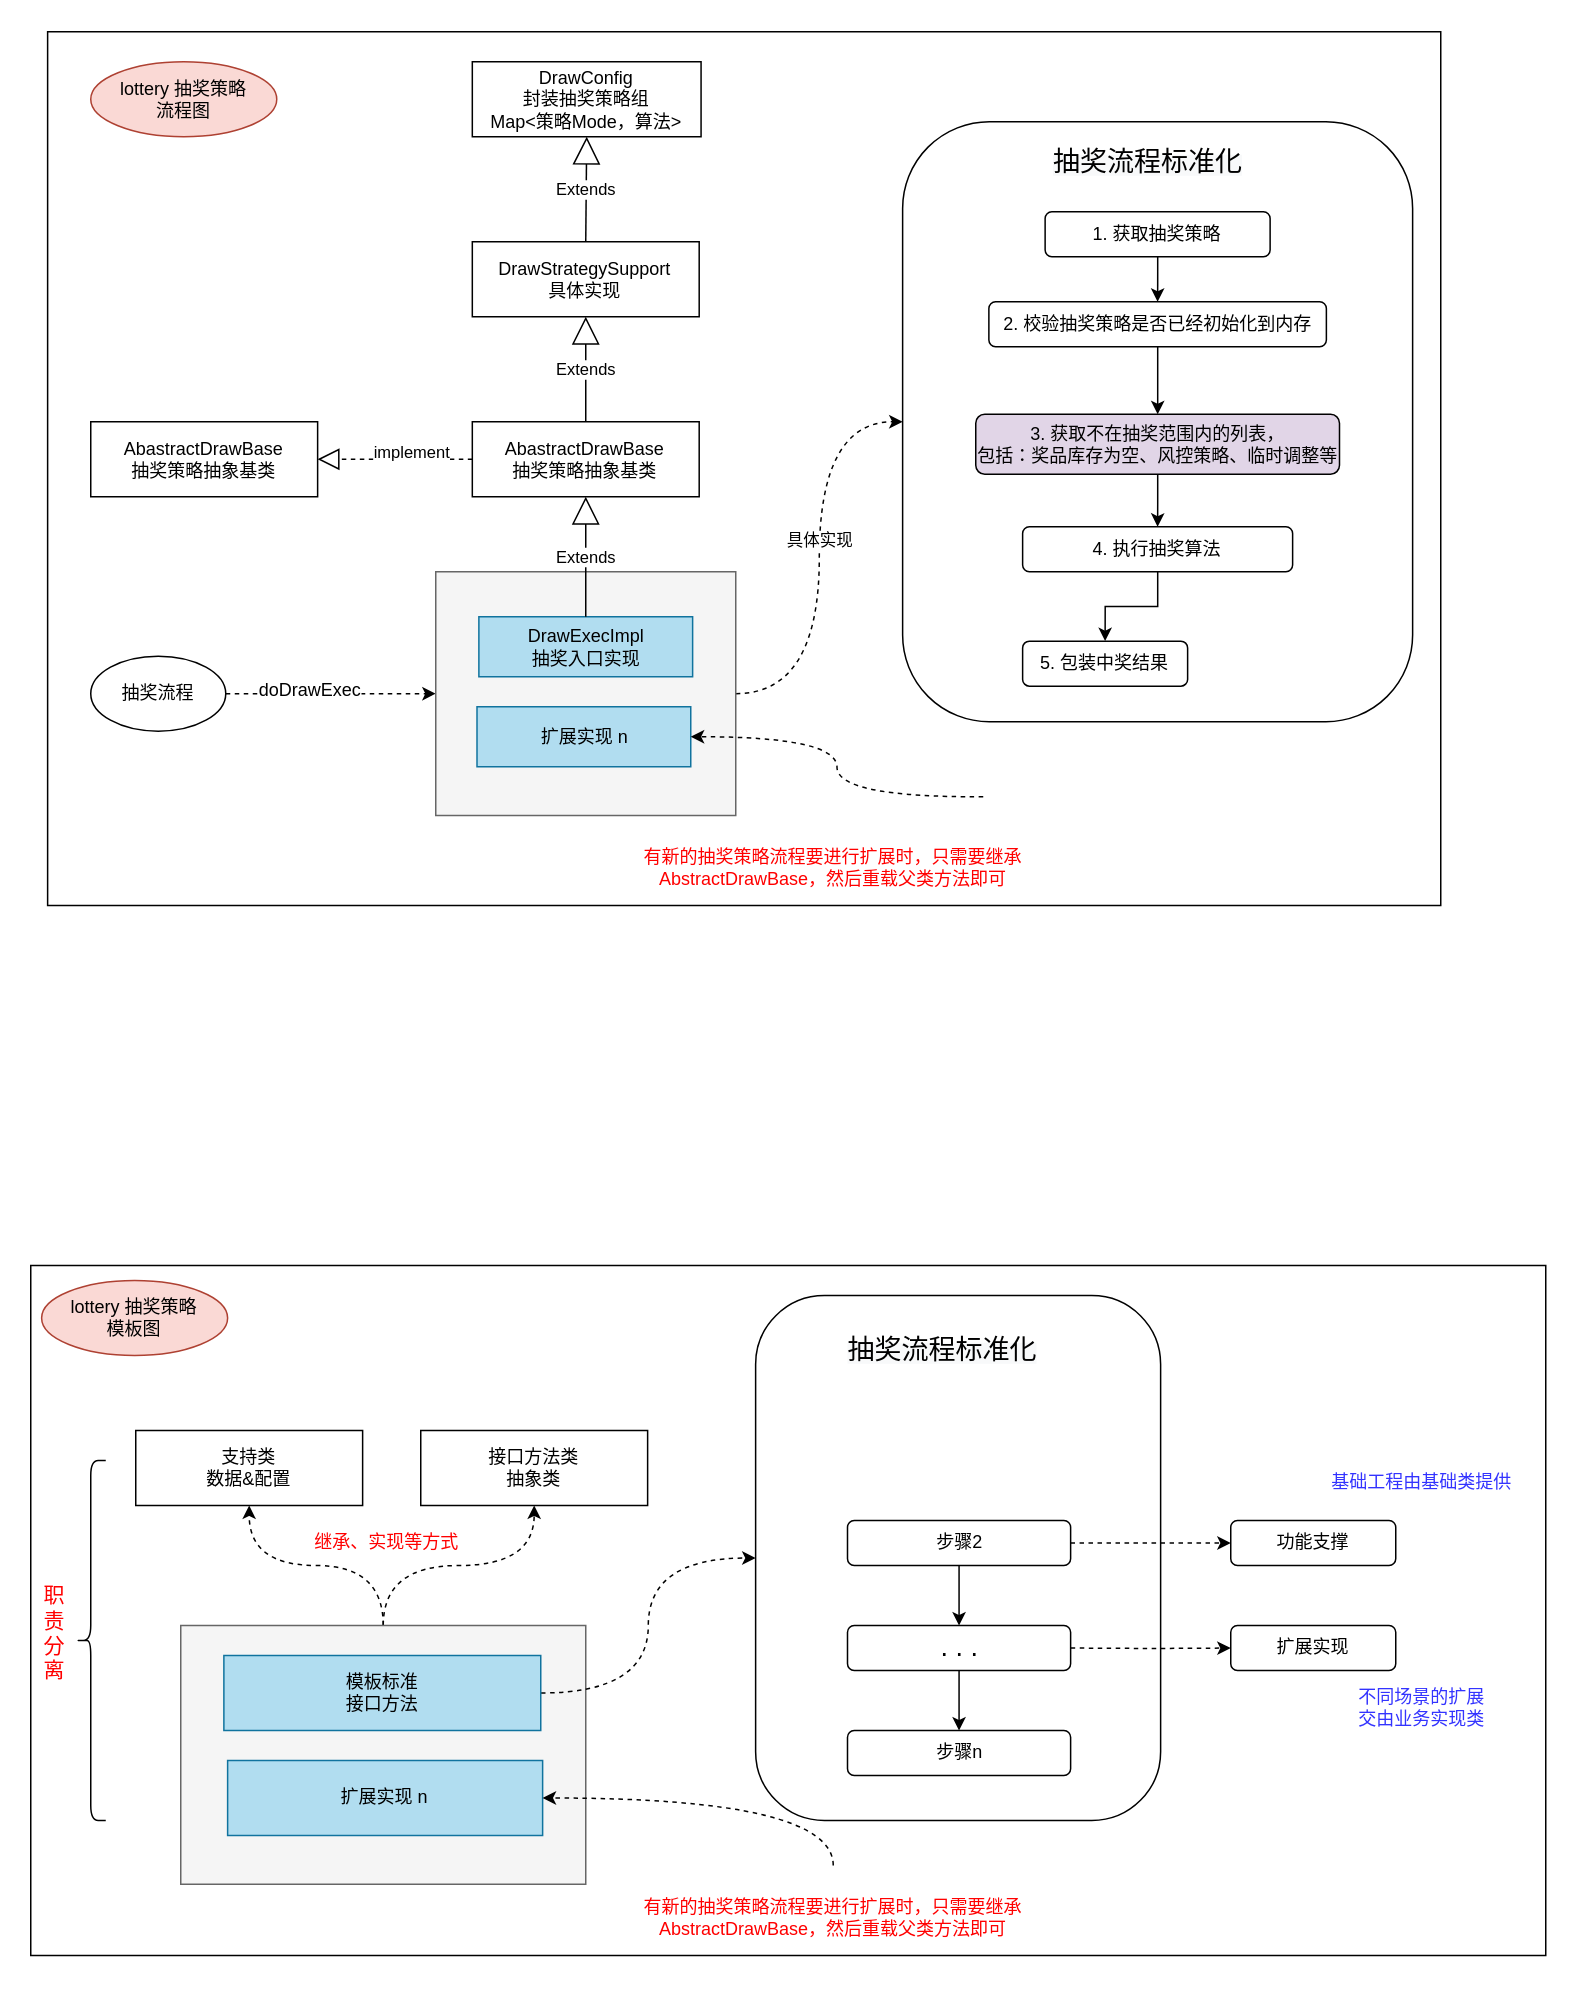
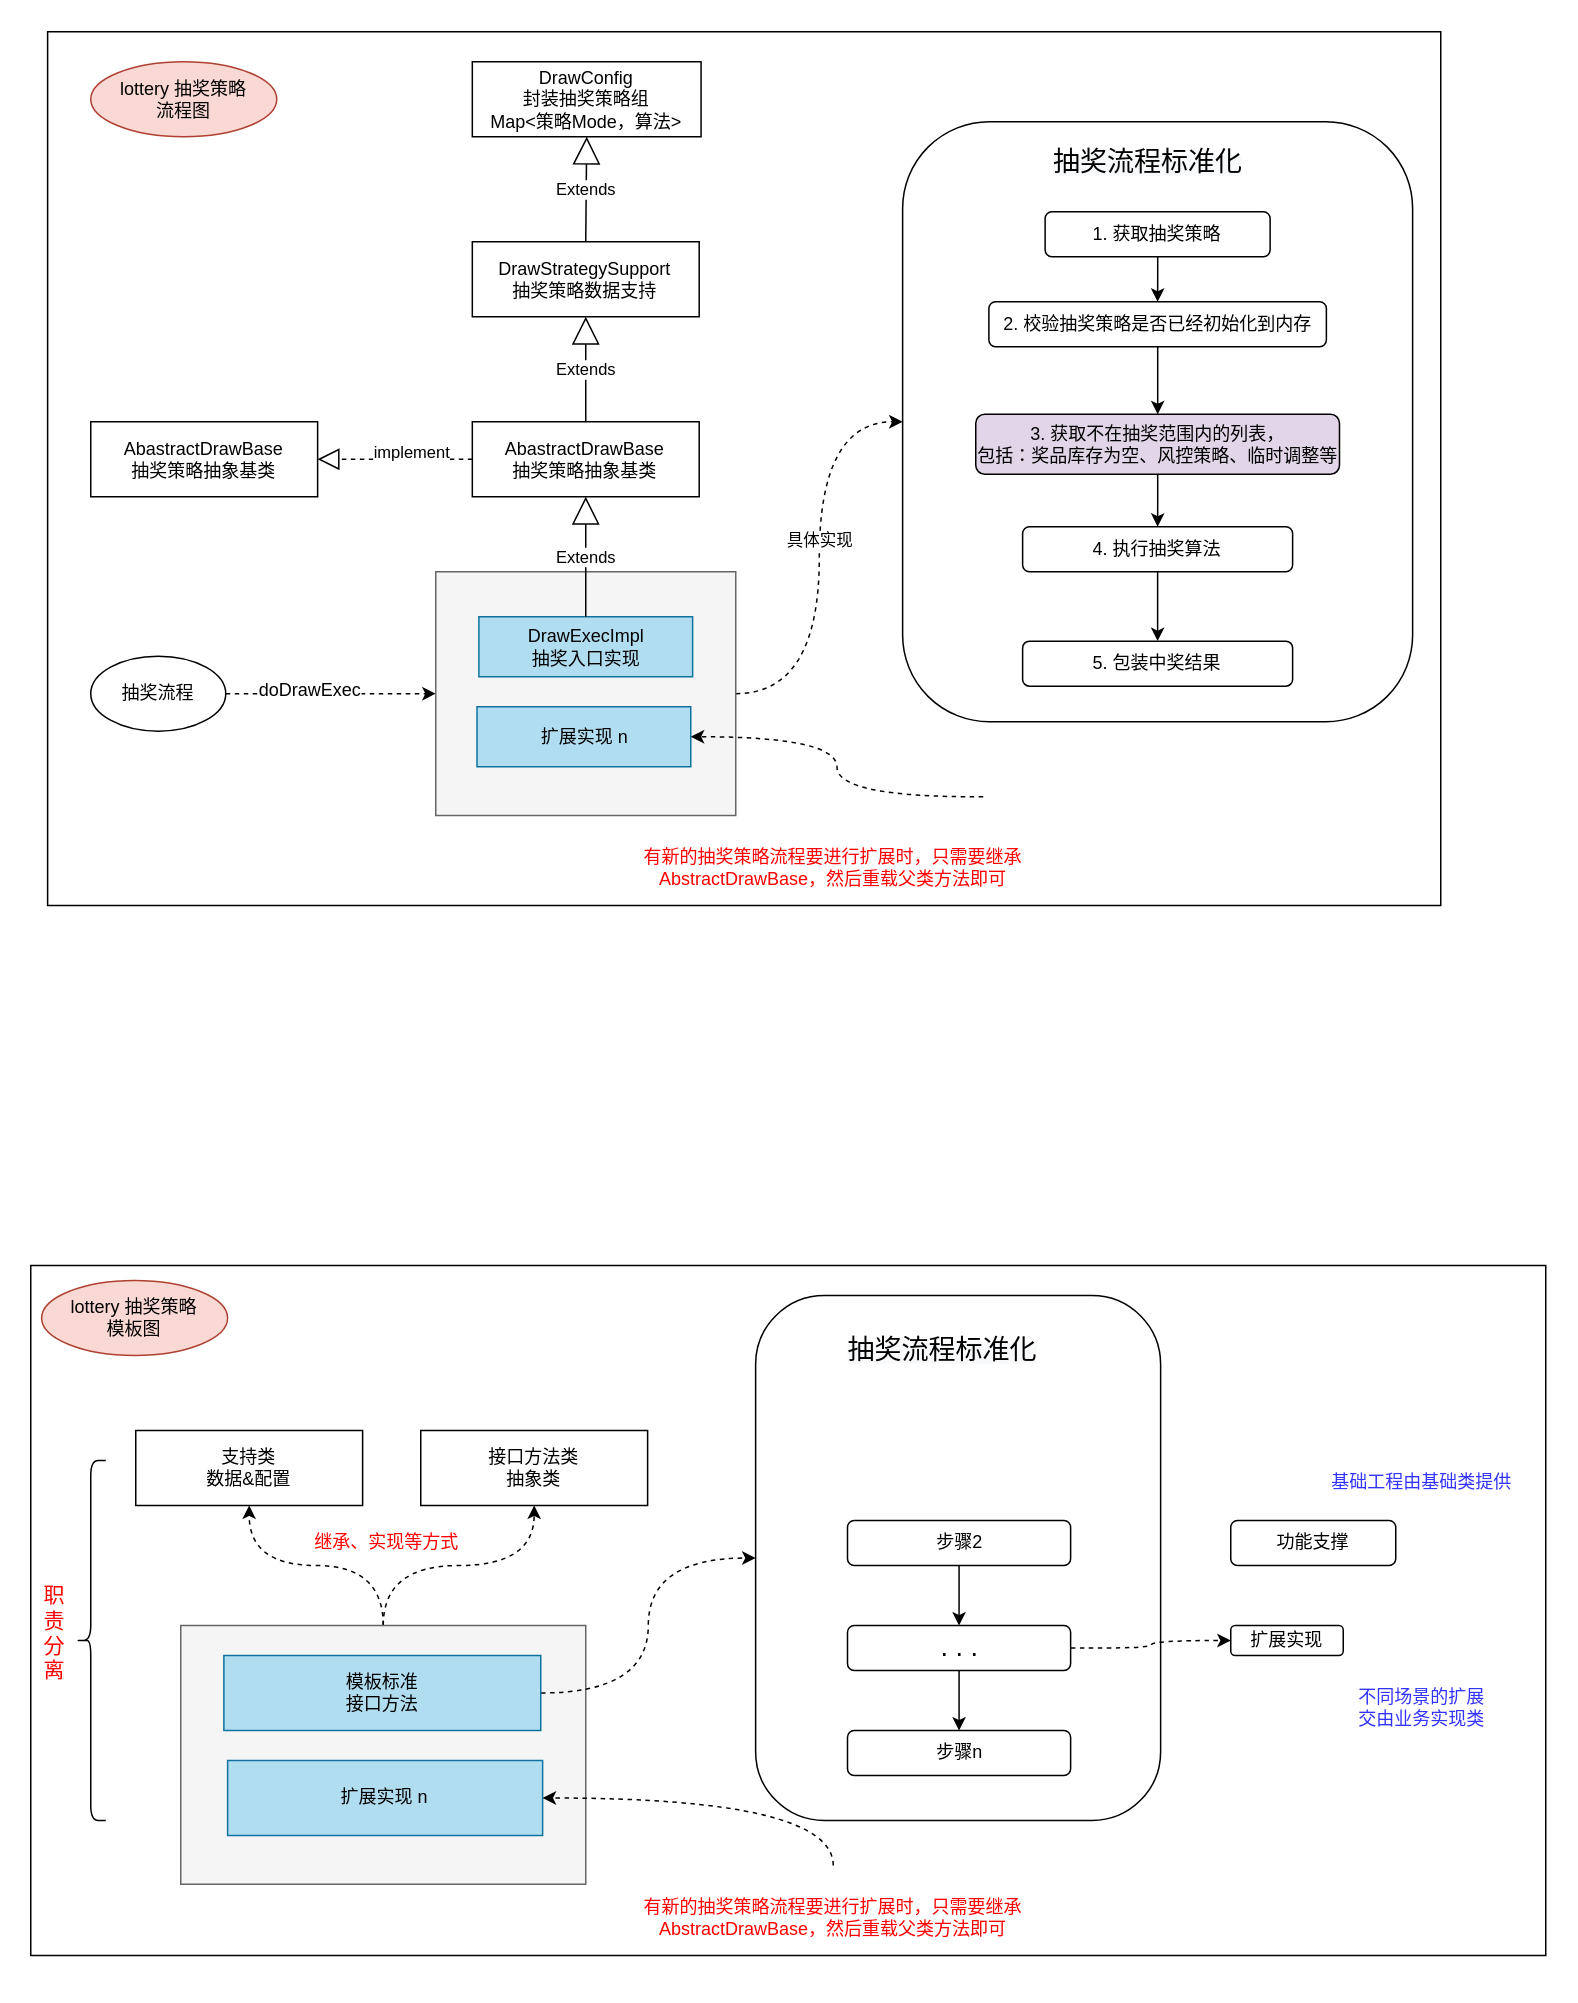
node "DrawStrategySupport 具体实现": label "DrawStrategySupport 具体实现" -> "DrawStrategySupport 抽奖策略数据支持"
node "5. 包装中奖结果": size 165x45 -> 270x45
edge "步骤2" -> "功能支撑": removed
node "扩展实现": size 165x45 -> 113x30
